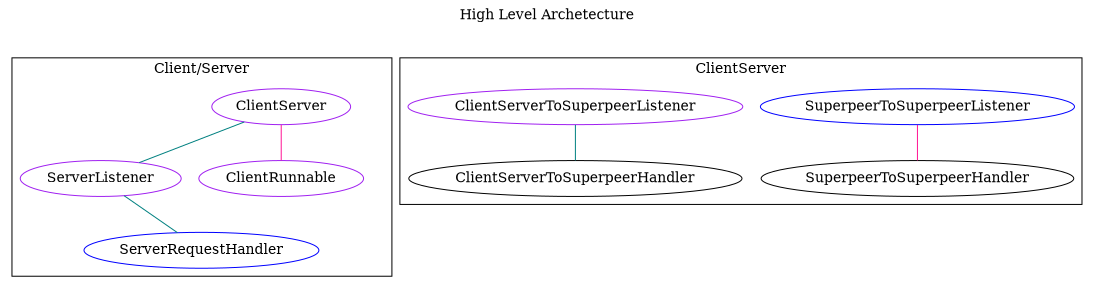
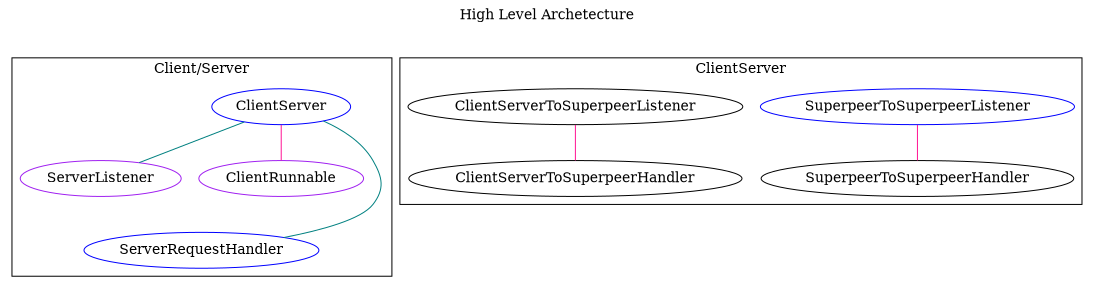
node "ClientServer": color purple -> blue
node "ClientServerToSuperpeerListener": color purple -> black
edge "ClientServerToSuperpeerListener" -- "ClientServerToSuperpeerHandler": color teal -> deeppink
edge "ServerListener" -- "ServerRequestHandler": now "ClientServer" -- "ServerRequestHandler"
